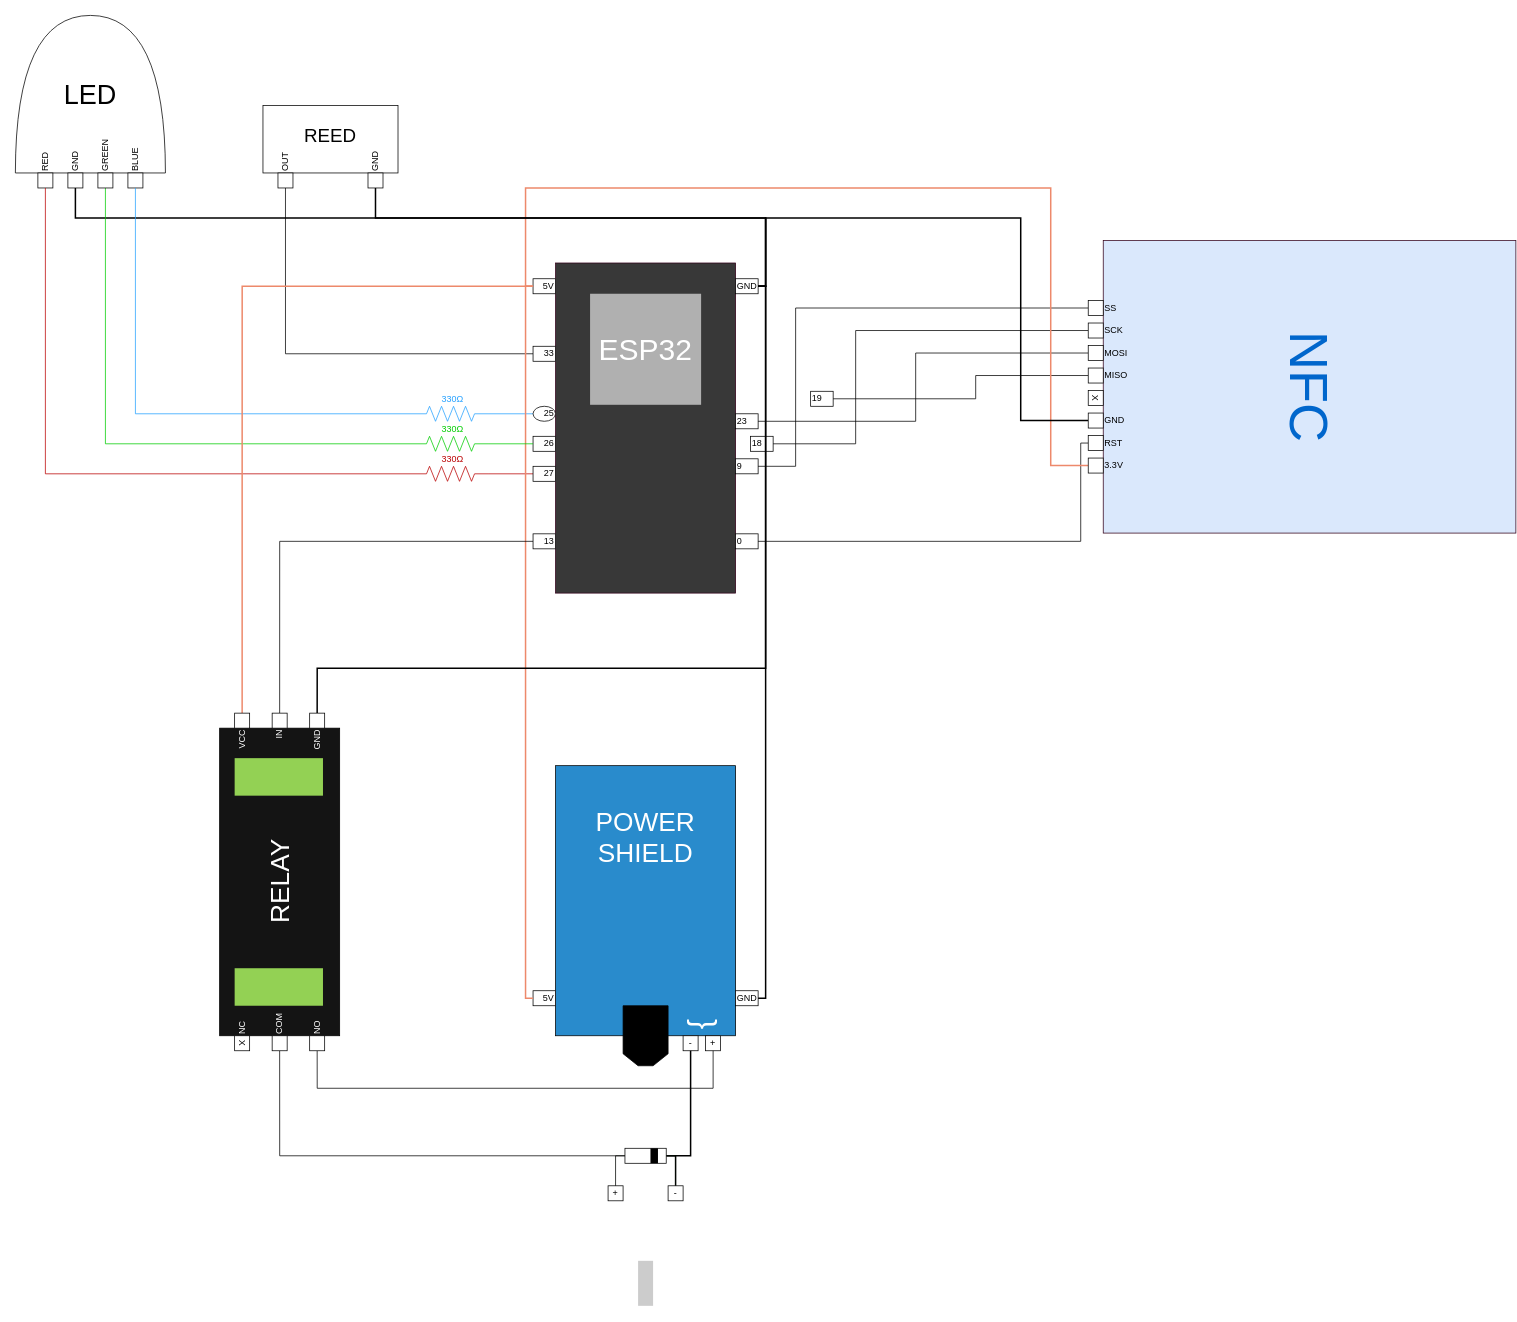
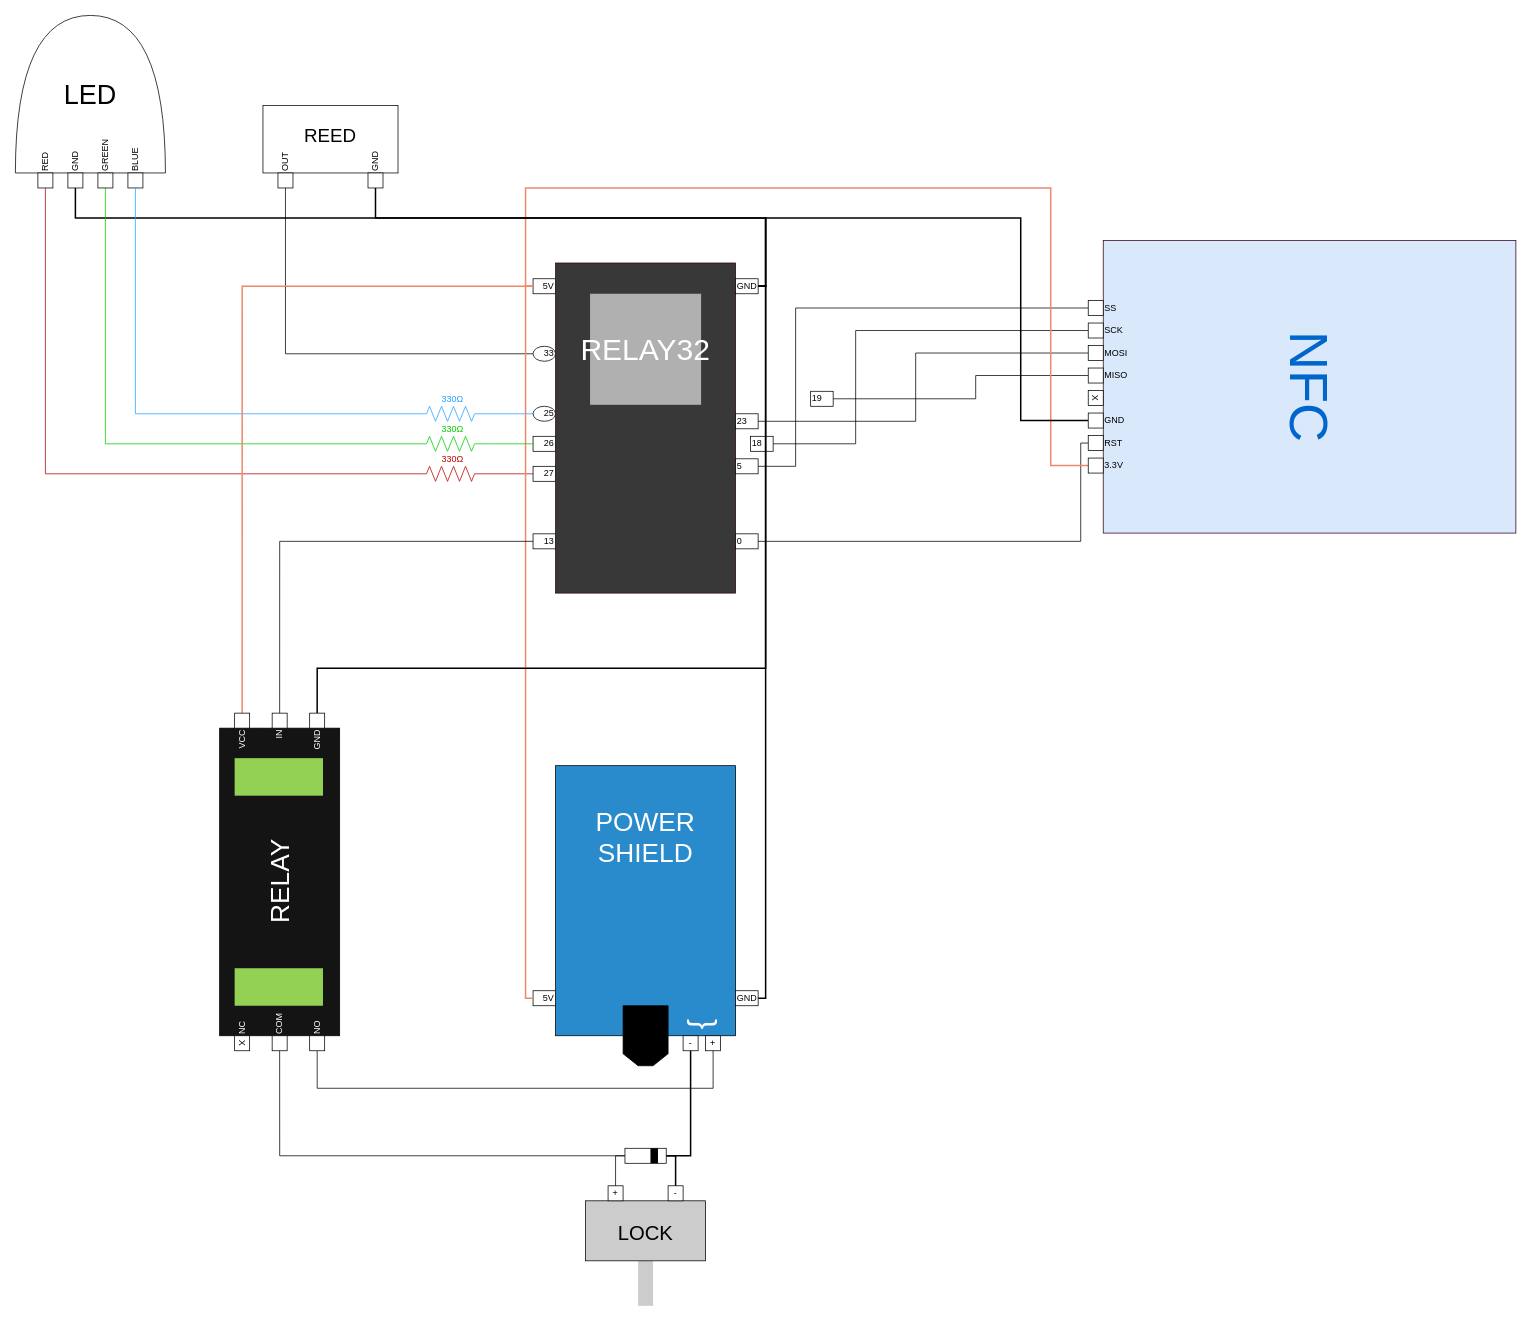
node "ESP32": label "ESP32" -> "RELAY32"
node "33": shape rectangle -> ellipse
node "9": label "9" -> "5"
node "LOCK": added
